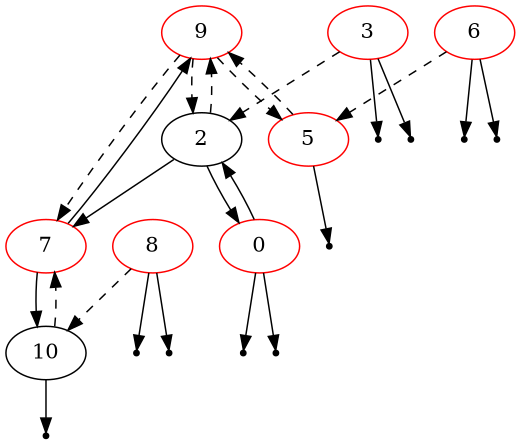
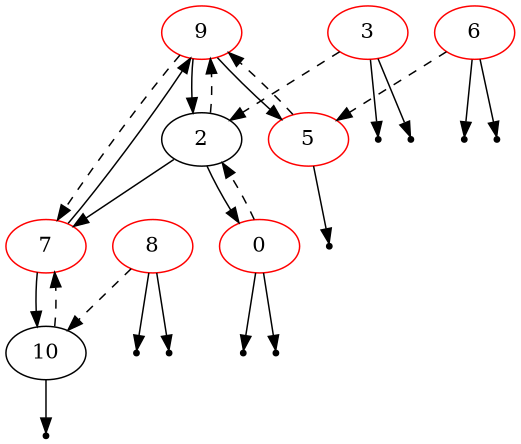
edge "9" -> "2": style dashed -> solid
edge "9" -> "5": style dashed -> solid
edge "0" -> "2": style solid -> dashed
